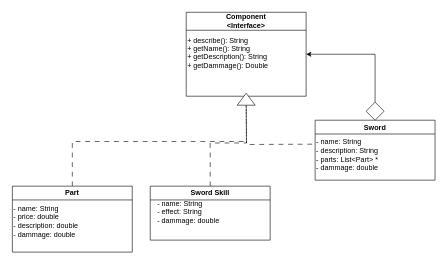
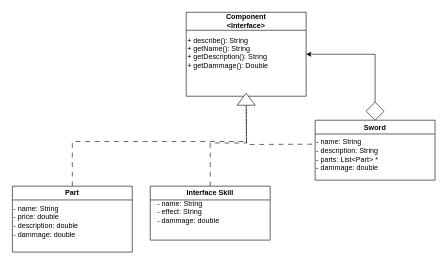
node "Sword Skill": label "Sword Skill" -> "Interface Skill"
